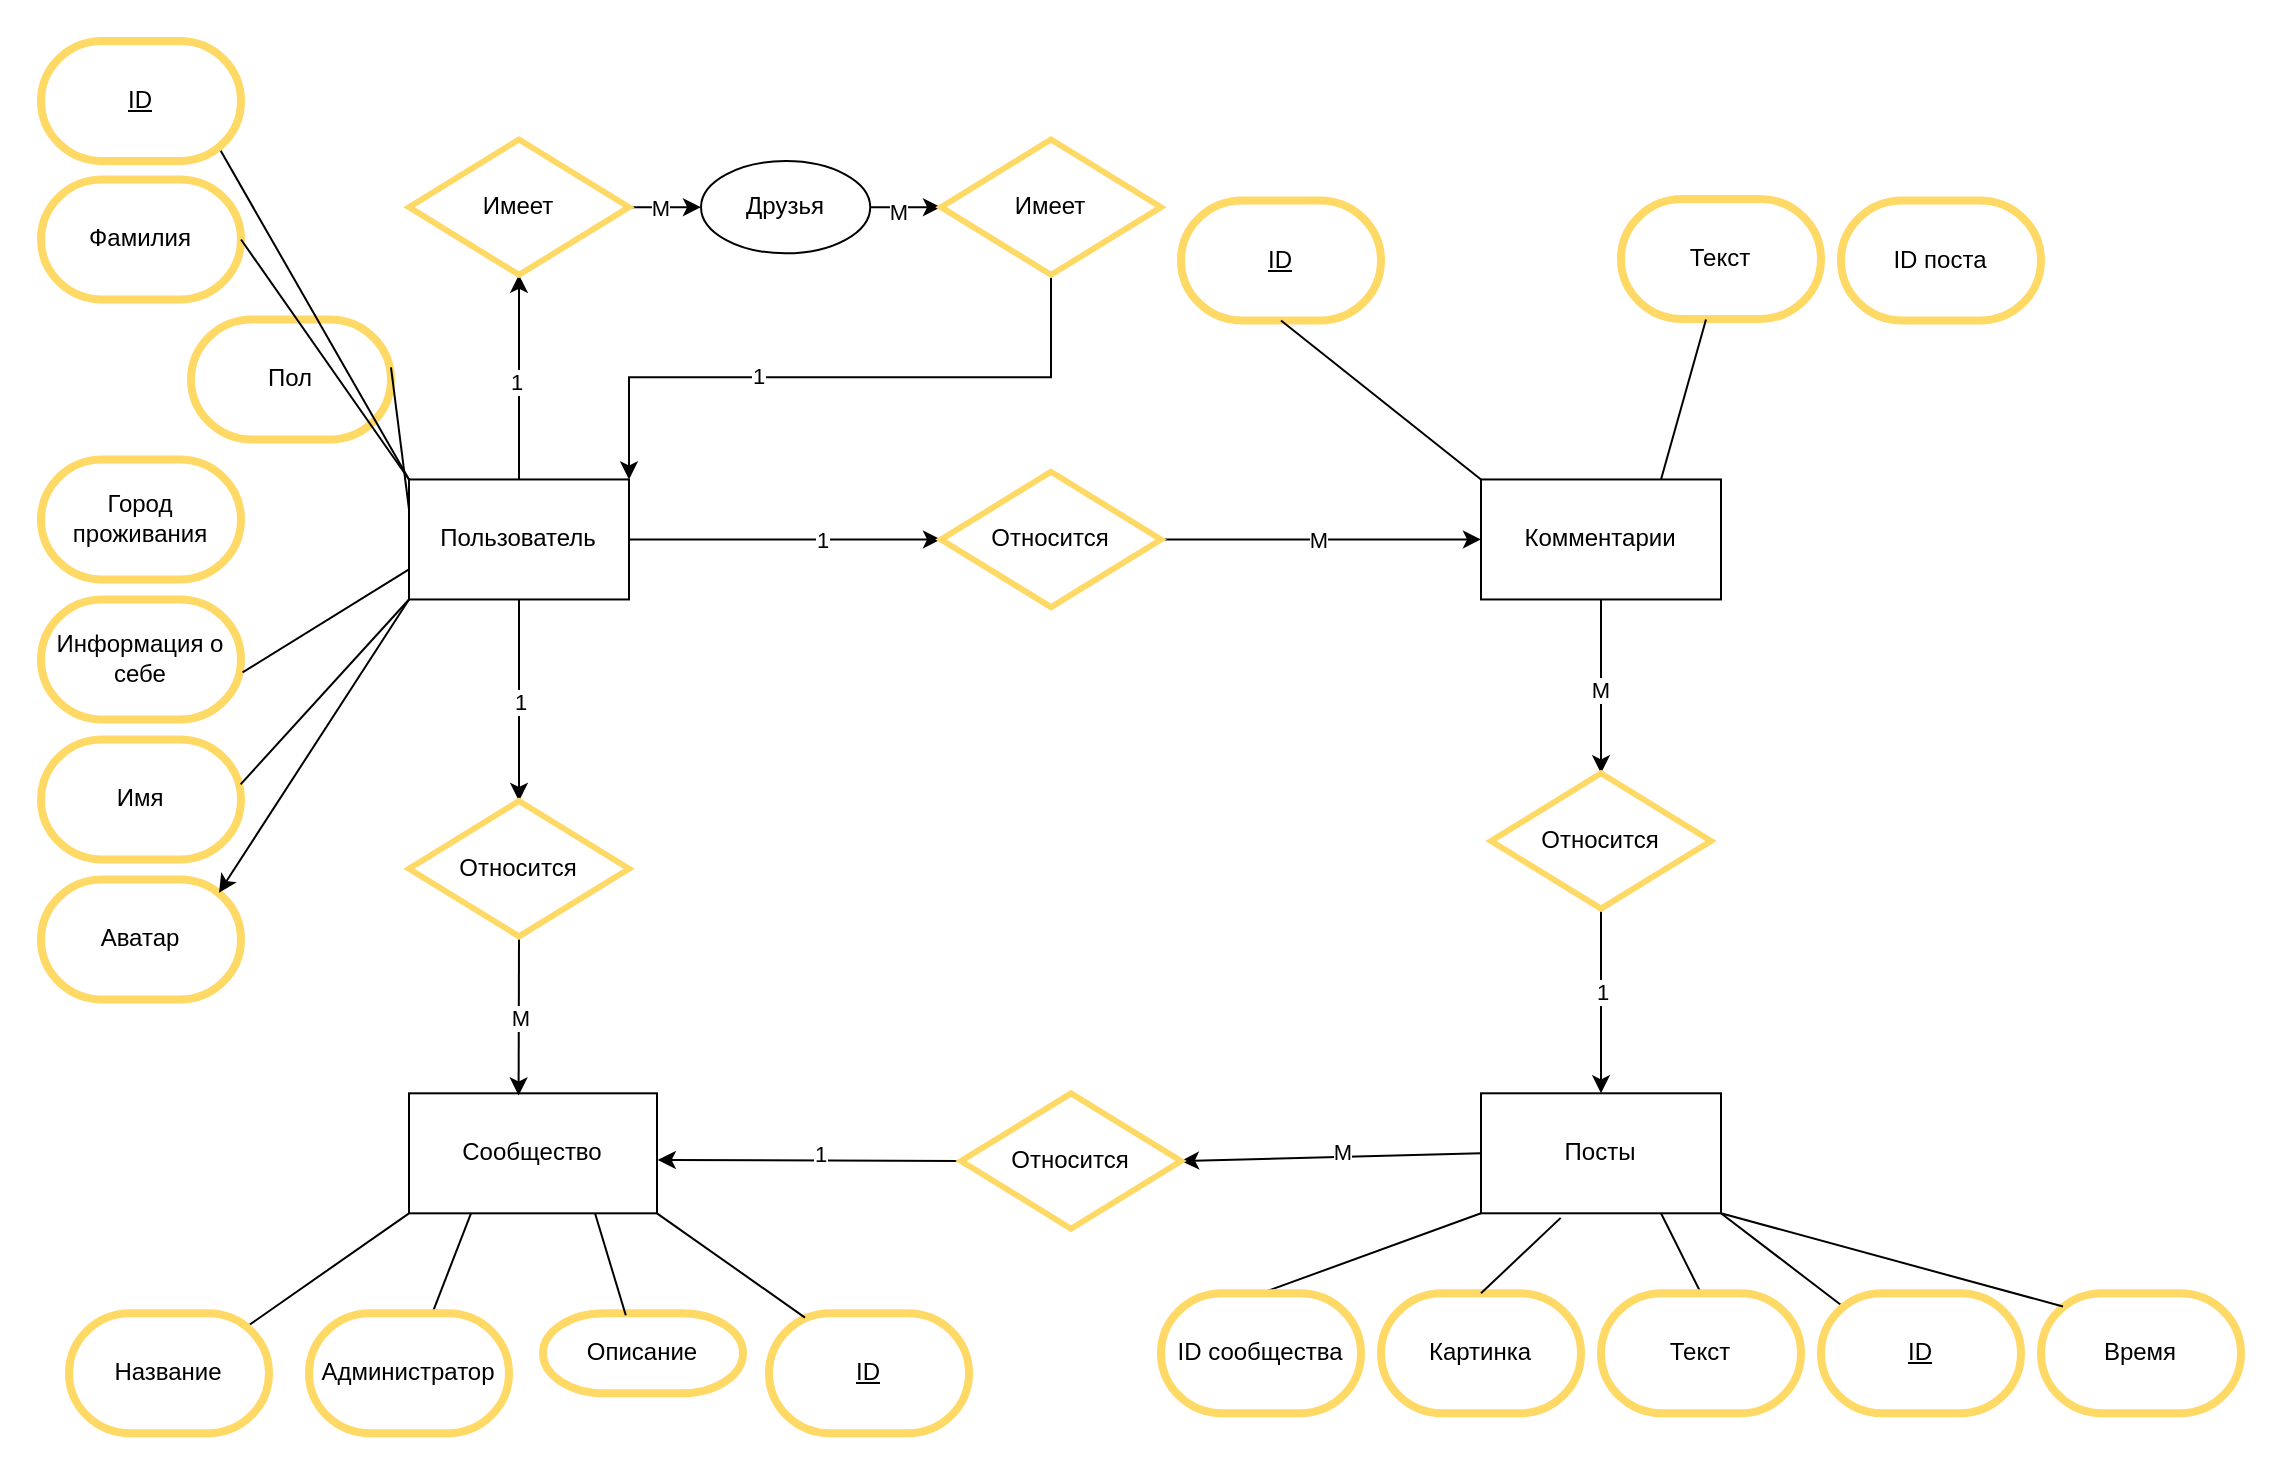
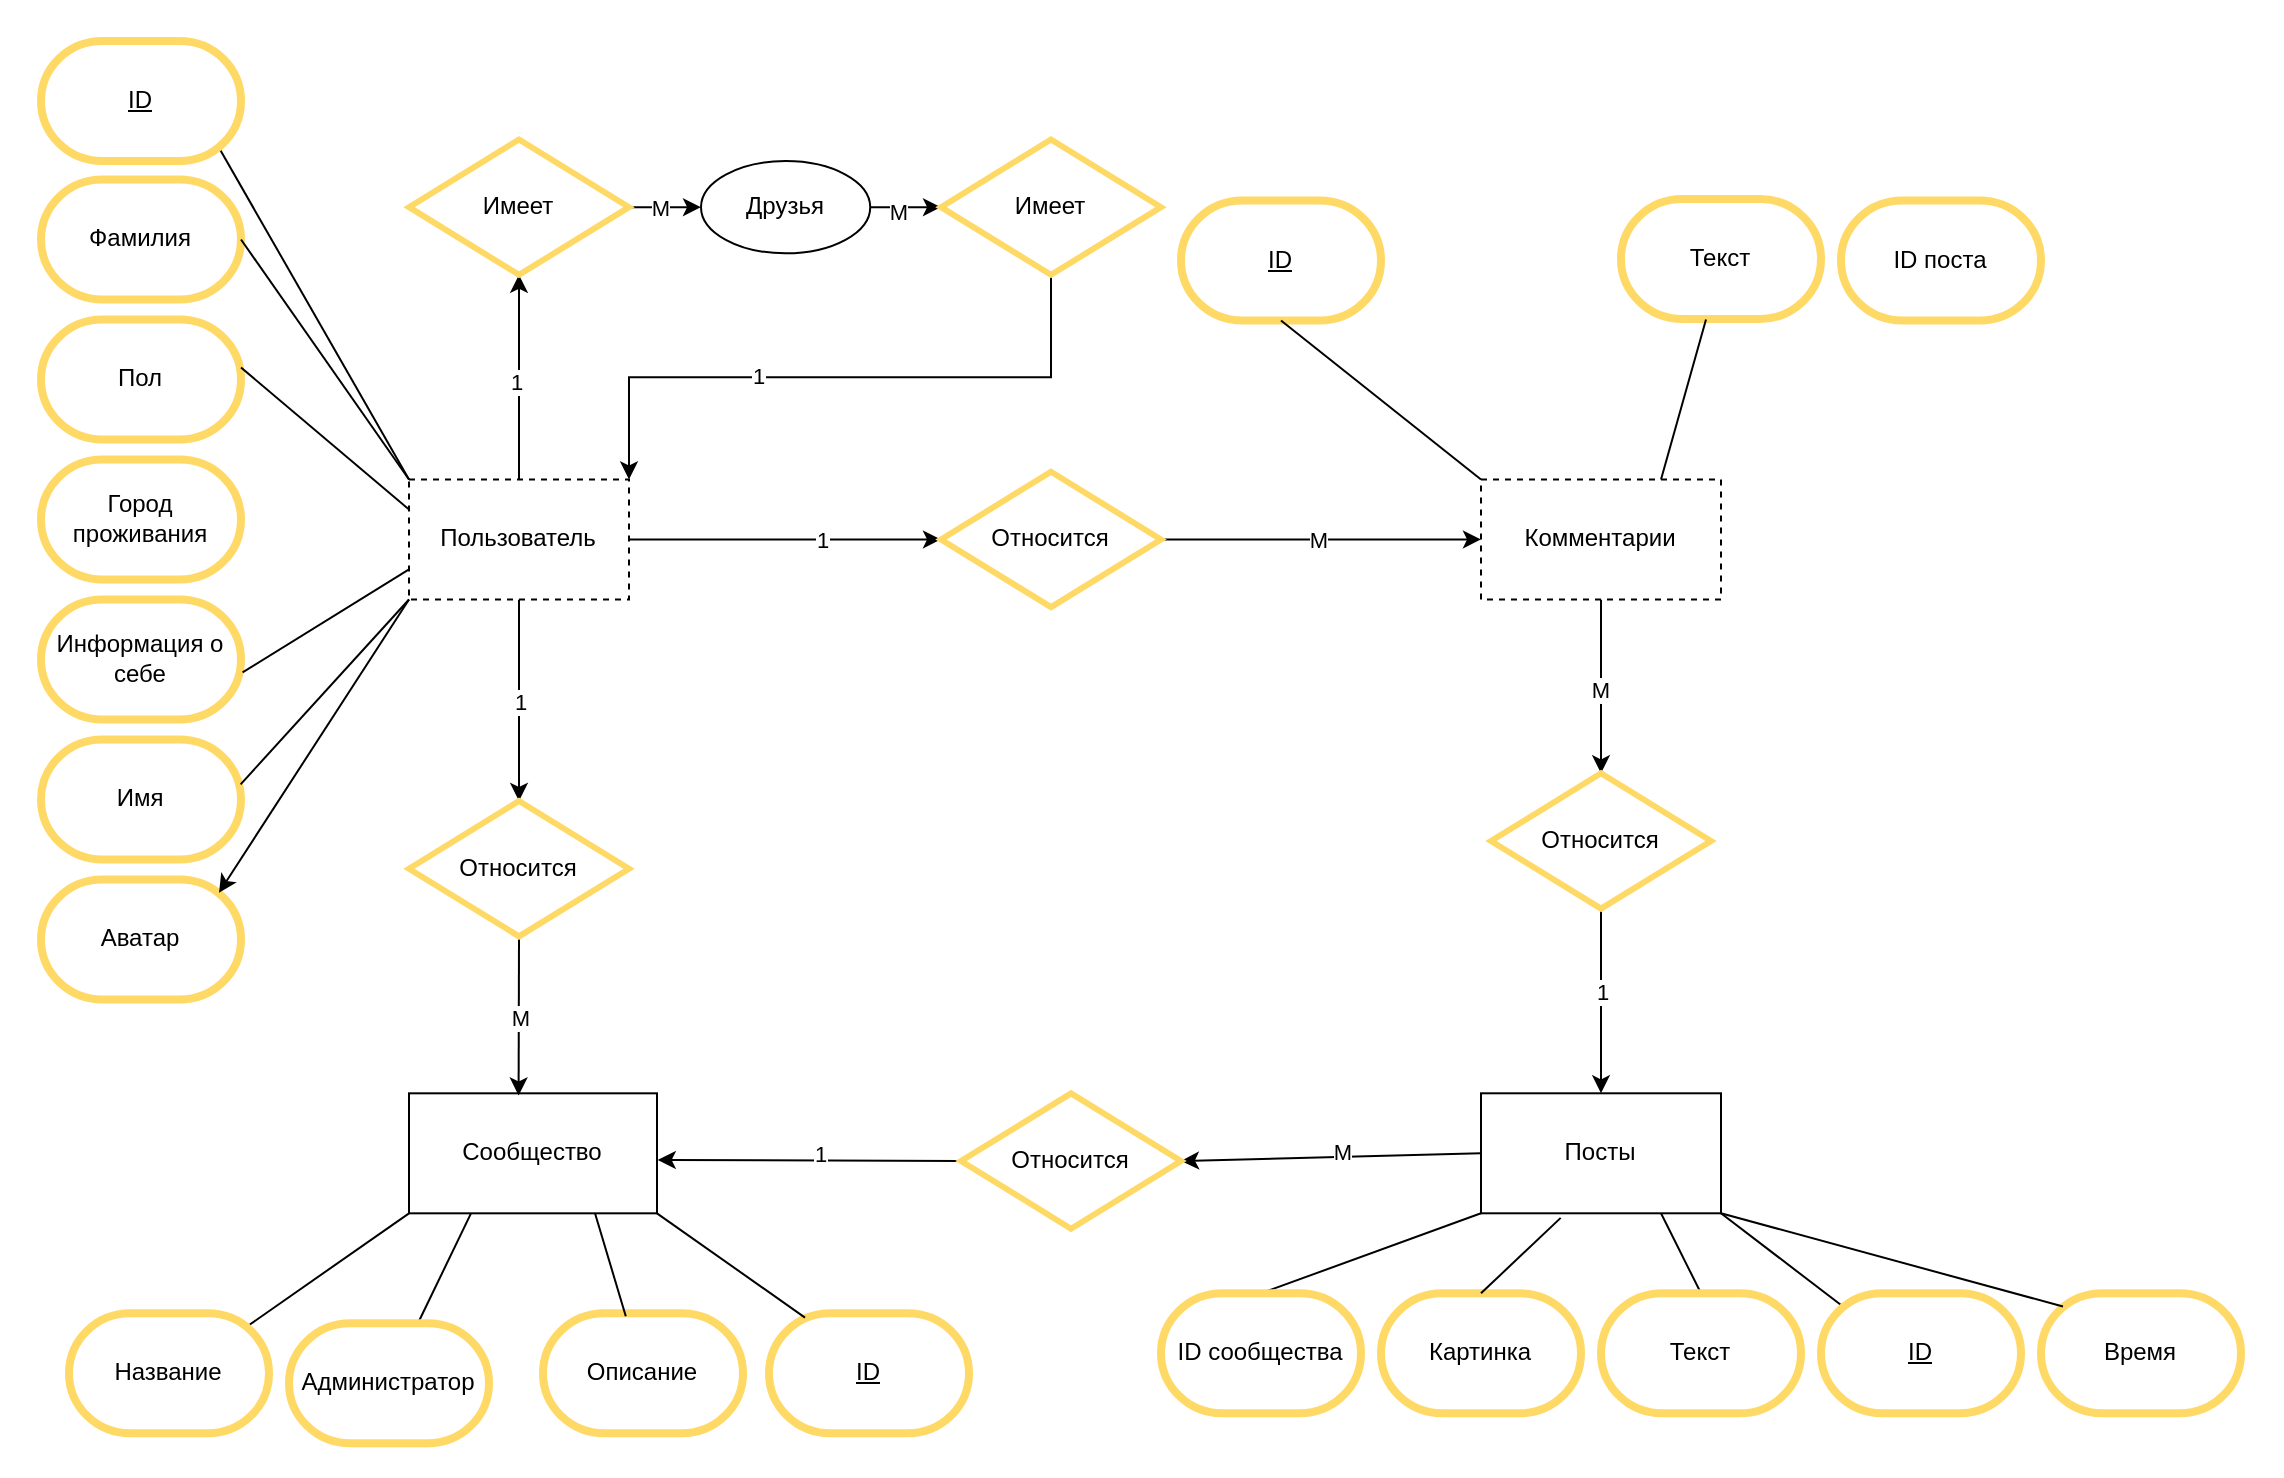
node "Пол": moved (291, 379) -> (141, 379)
node "Пользователь": style solid -> dashed
node "Комментарии": style solid -> dashed
node "Описание": size 200x80 -> 200x120
node "Администратор": moved (409, 1373) -> (389, 1383)
